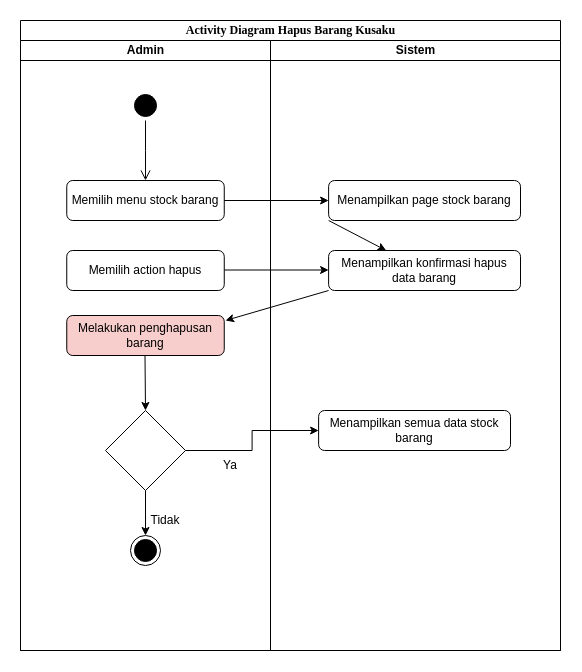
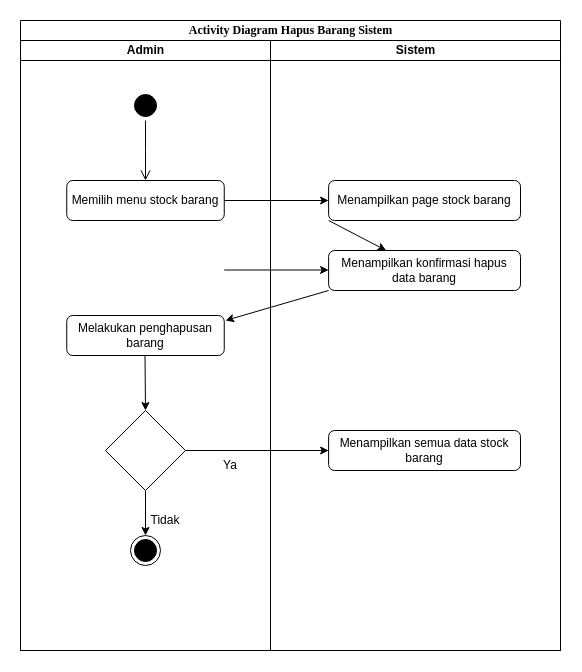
node "Activity Diagram Hapus Barang Kusaku": label "Activity Diagram Hapus Barang Kusaku" -> "Activity Diagram Hapus Barang Sistem"
node "Memilih action hapus": removed
node "Melakukan penghapusan barang": fillcolor #f8cecc -> #ffffff
node "Menampilkan semua data stock barang": moved (415, 431) -> (425, 451)
